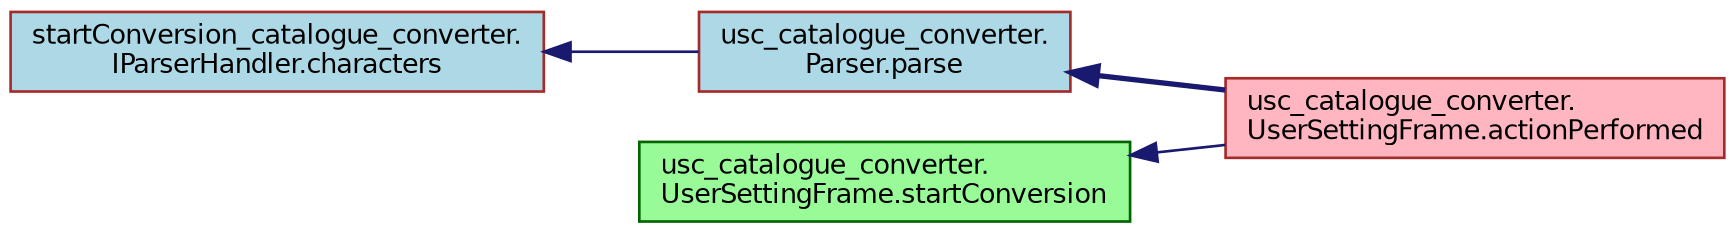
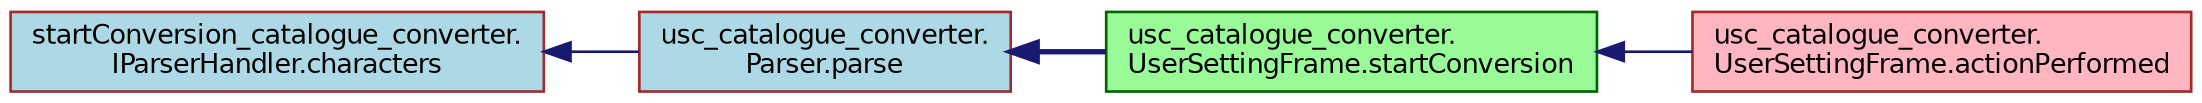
edge "usc_catalogue_converter. UserSettingFrame.actionPerformed" -> "usc_catalogue_converter. Parser.parse": now "usc_catalogue_converter. UserSettingFrame.startConversion" -> "usc_catalogue_converter. Parser.parse"
